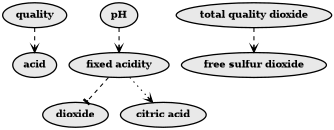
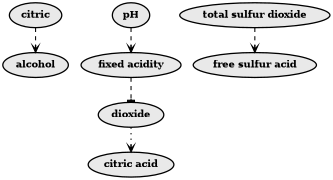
node "quality": label "quality" -> "citric"
node "total quality dioxide": label "total quality dioxide" -> "total sulfur dioxide"
node "acid": label "acid" -> "alcohol"
node "free sulfur dioxide": label "free sulfur dioxide" -> "free sulfur acid"
edge "fixed acidity" -> "citric acid": now "dioxide" -> "citric acid"
